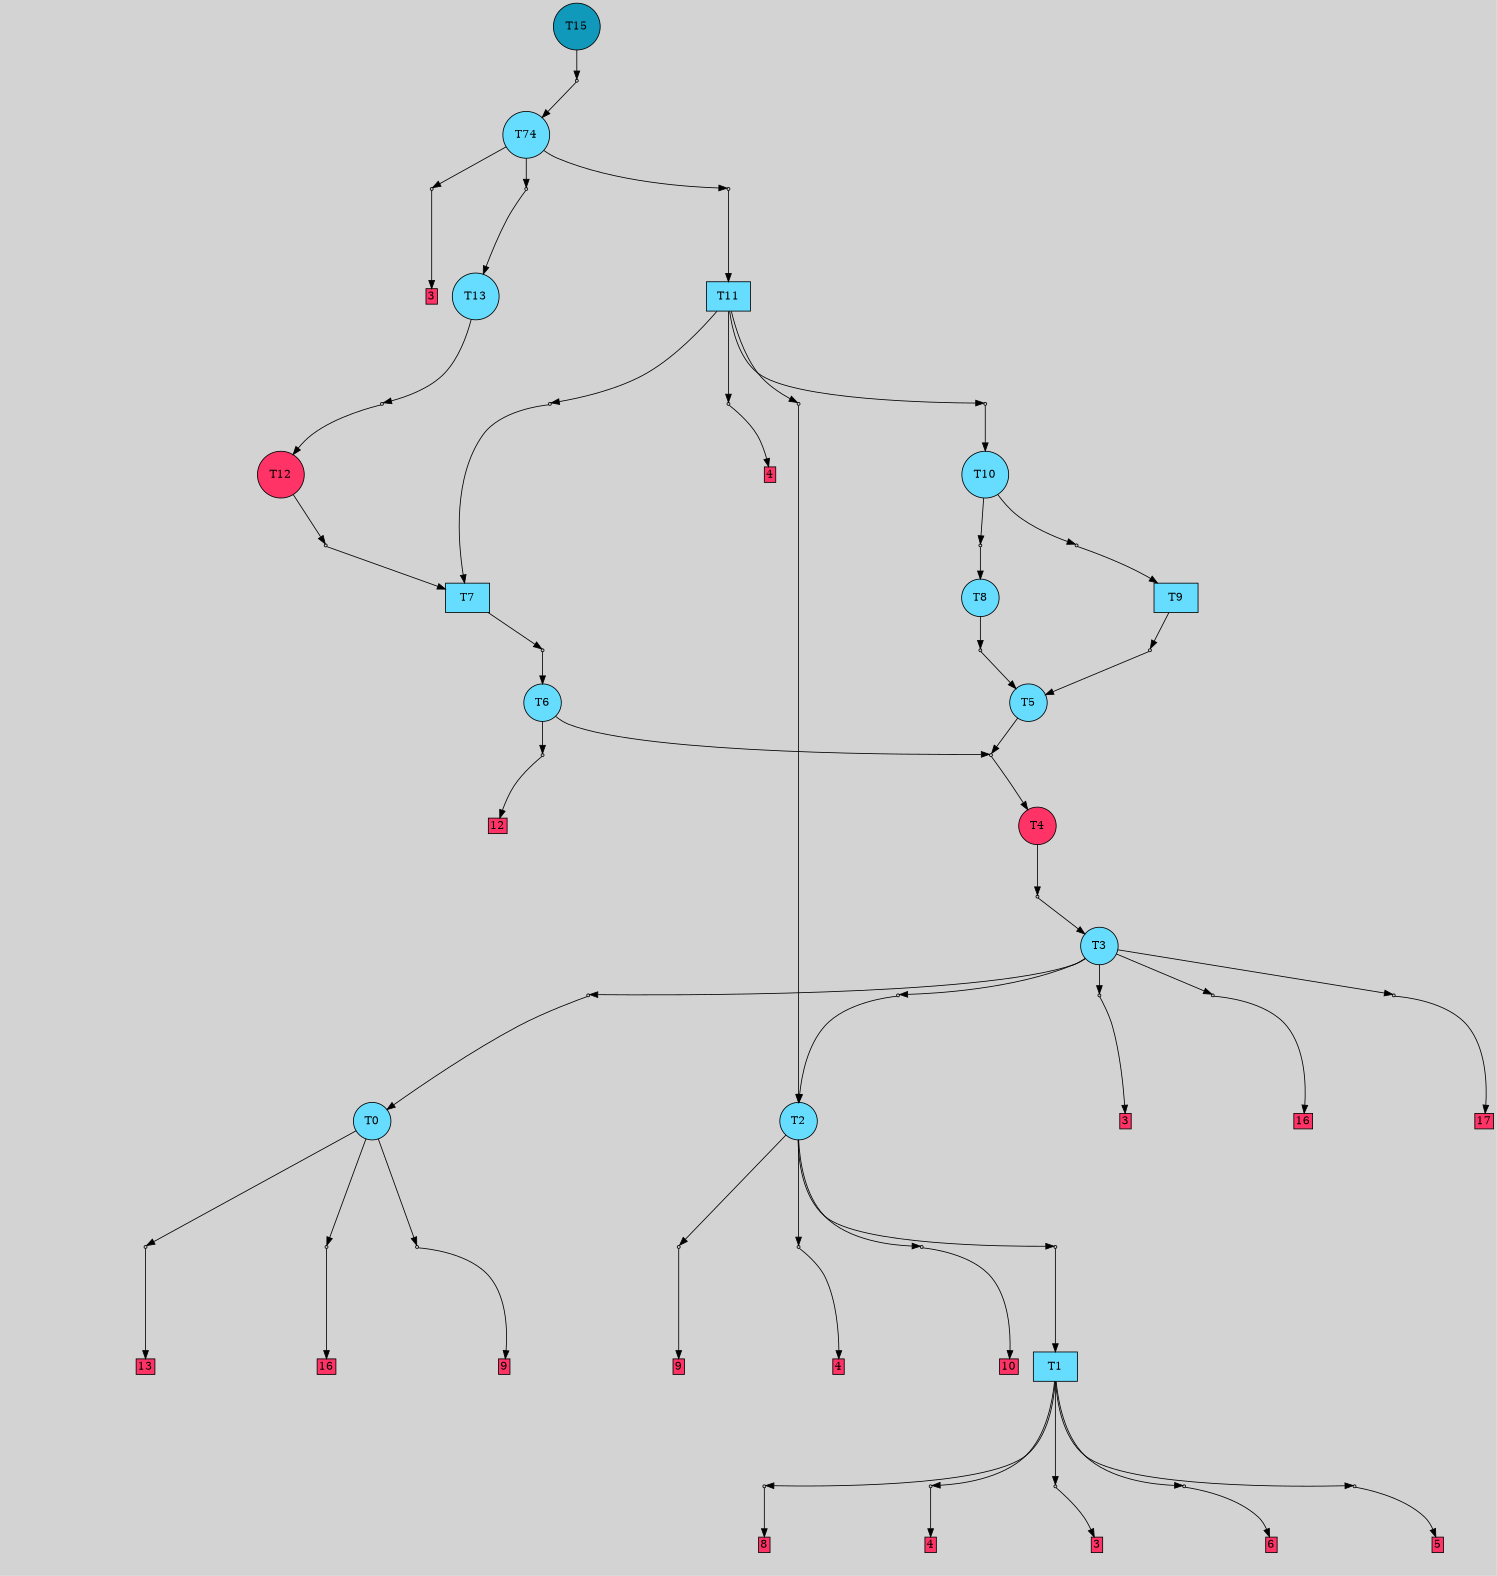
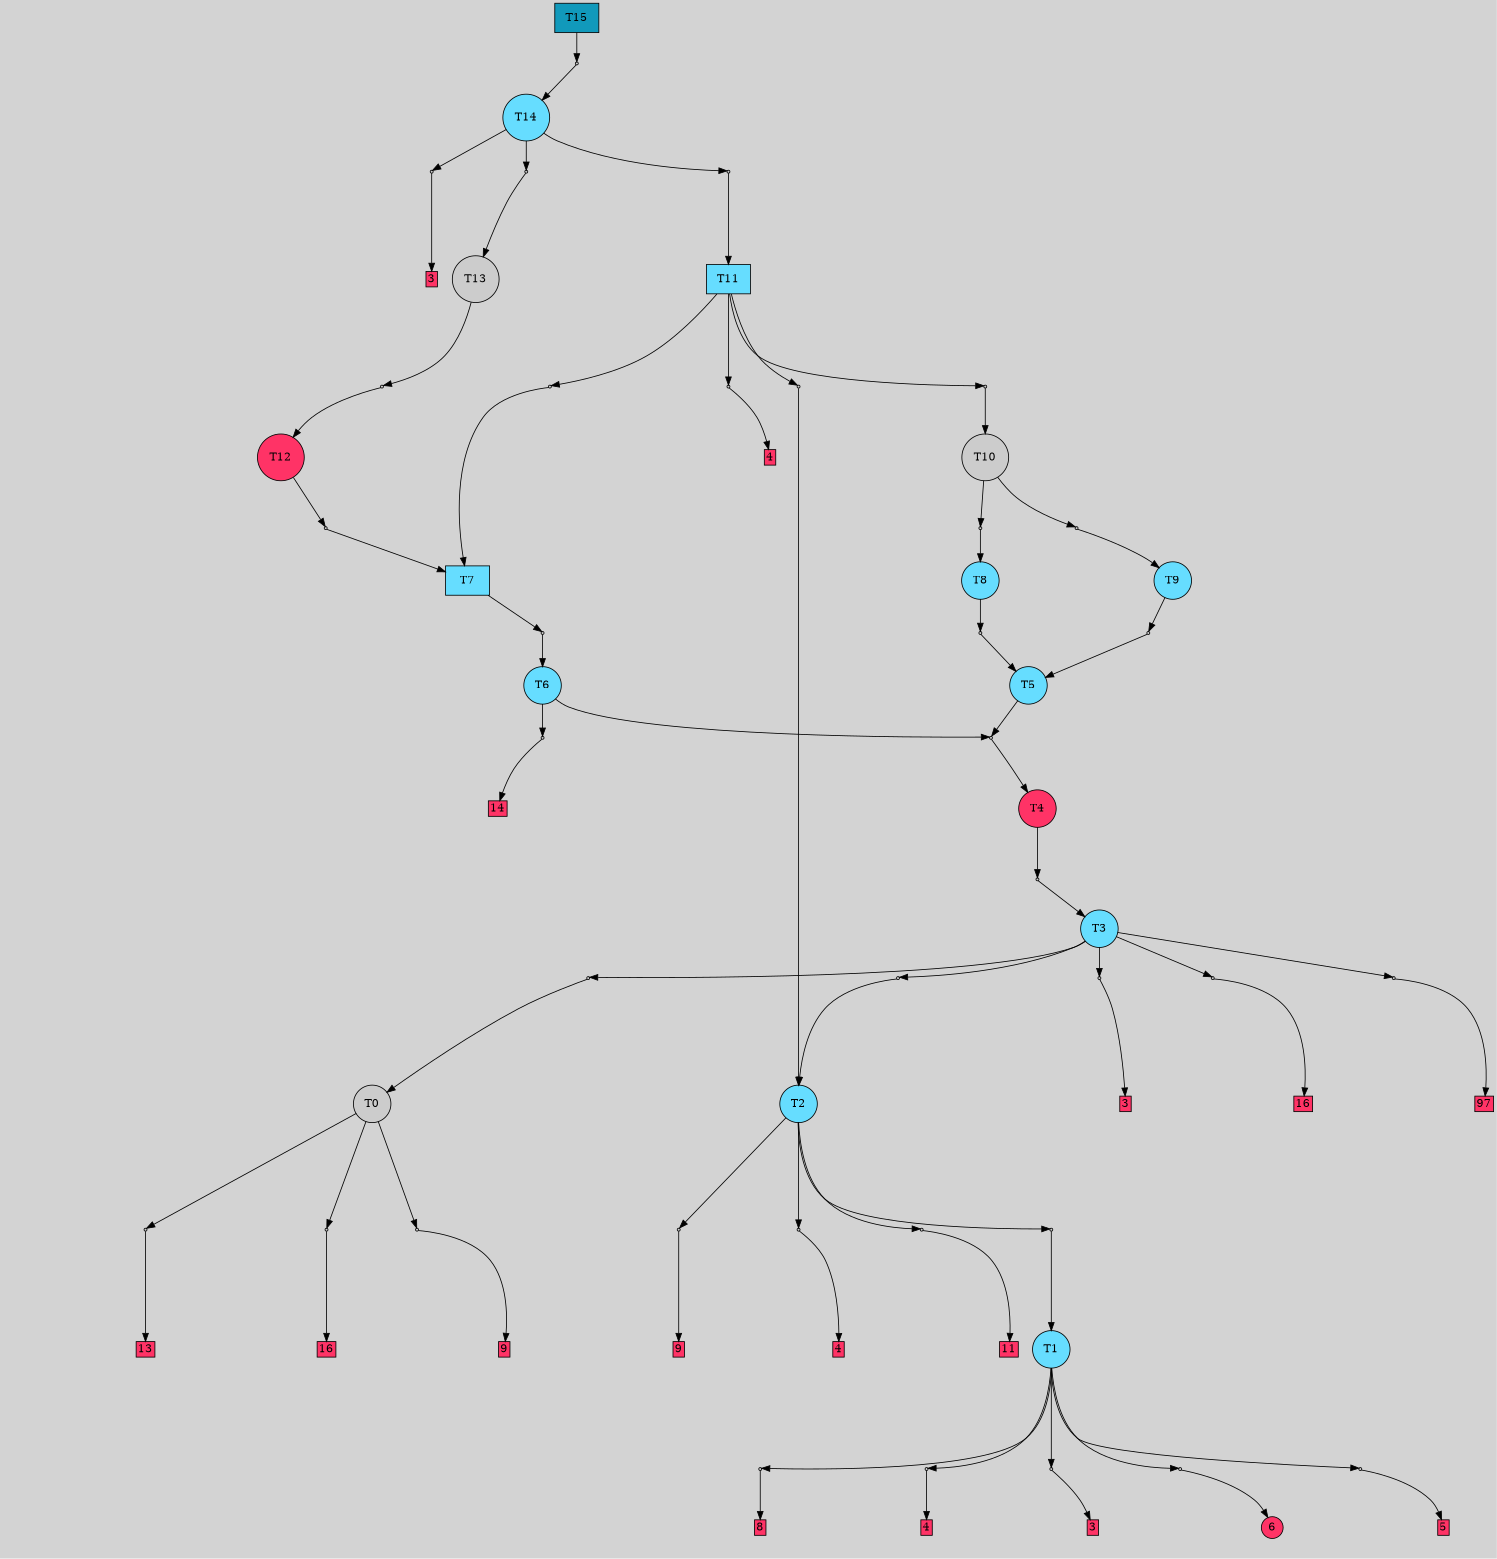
node "T15": shape circle -> box
node "T74": label "T74" -> "T14"
node "T13": fillcolor #66ddff -> #cccccc
node "T10": fillcolor #66ddff -> #cccccc
node "T9": shape box -> circle
node "12": label "12" -> "14"
node "T0": fillcolor #66ddff -> #cccccc
node "17": label "17" -> "97"
node "10": label "10" -> "11"
node "T1": shape box -> circle
node "6": shape box -> circle
